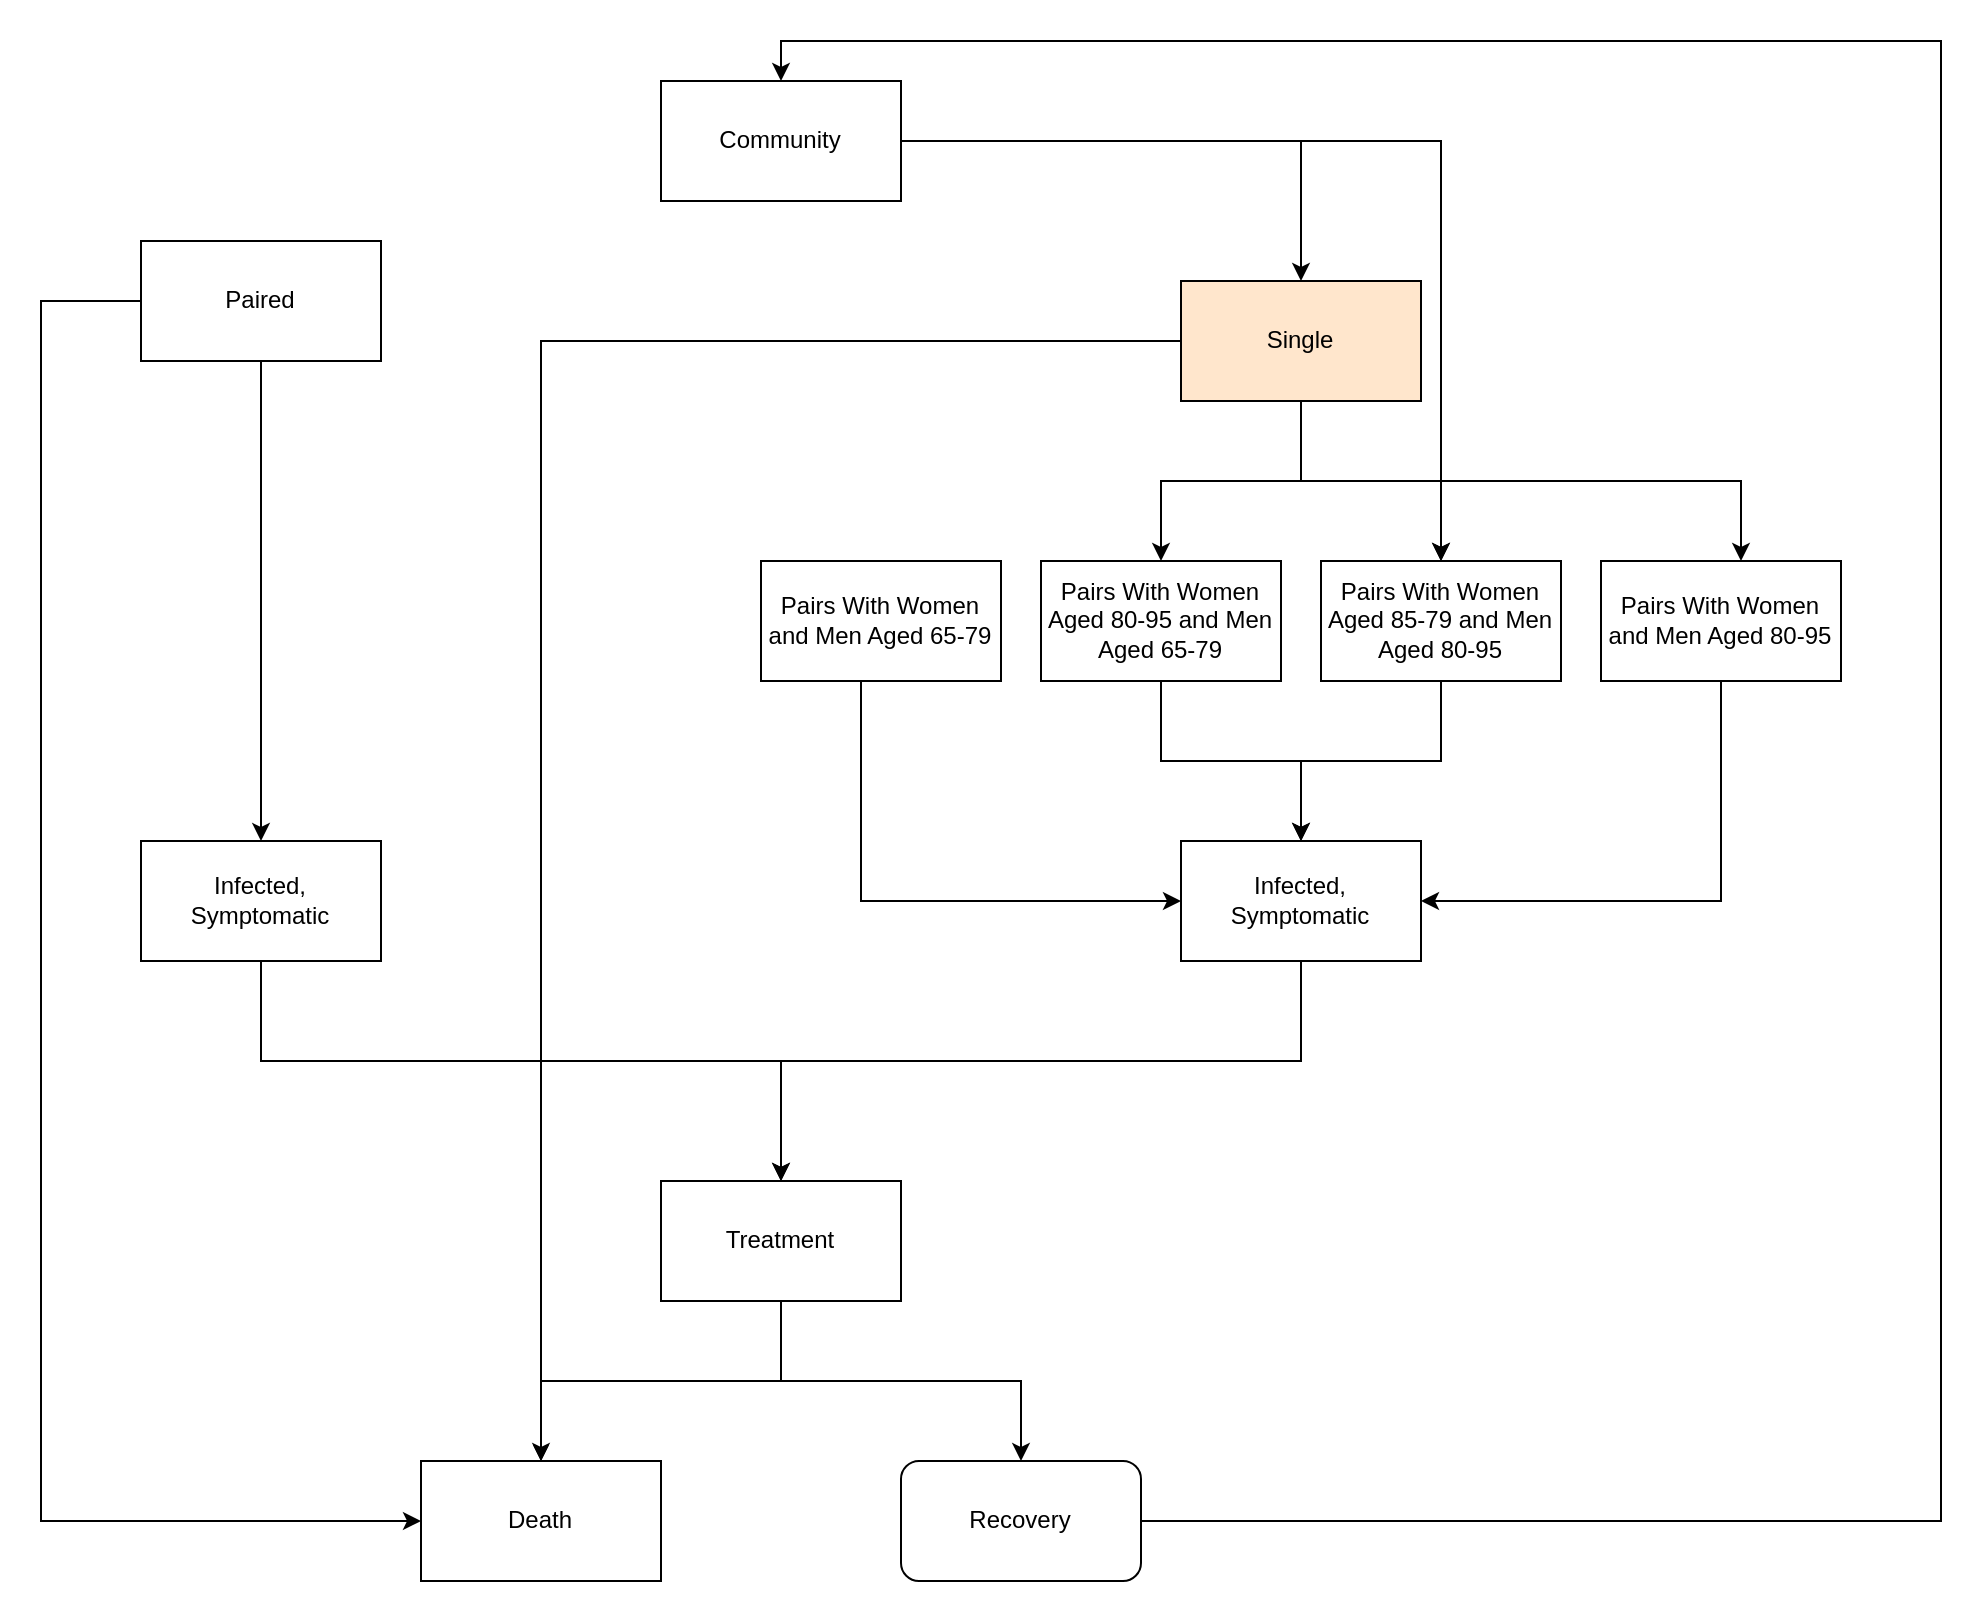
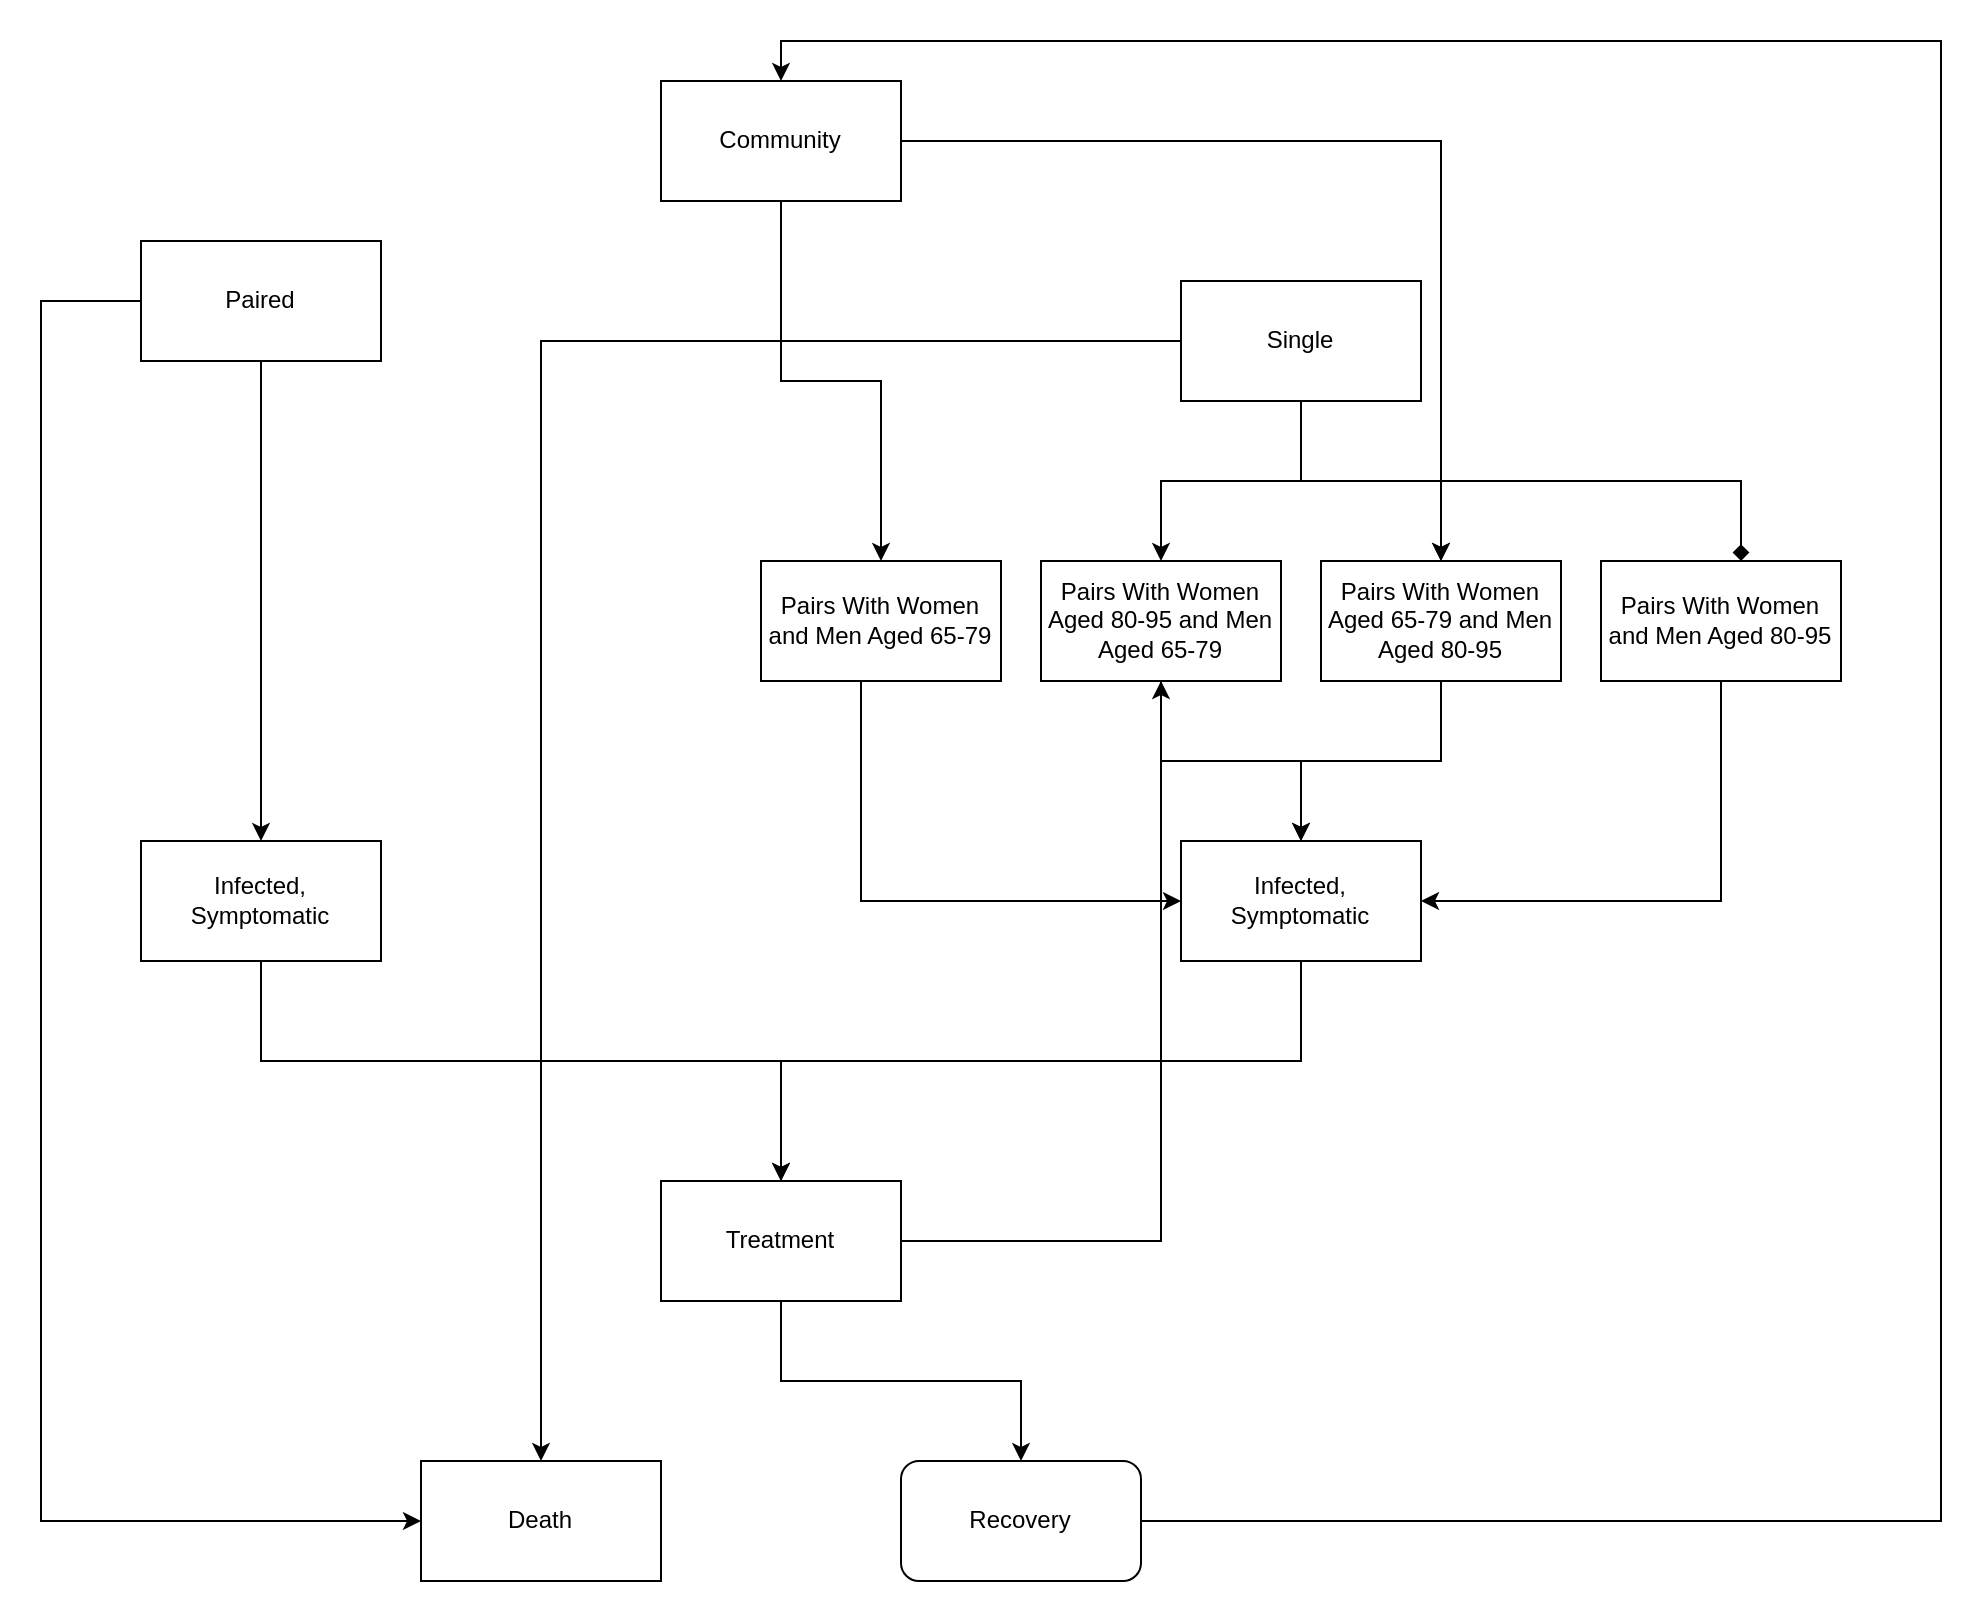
edge "Community" -> "Single": now "Community" -> "Pairs With Women and Men Aged 65-79"
edge "Single" -> "Death": arrowhead open -> classic
node "Single": fillcolor #ffe6cc -> #ffffff
edge "Single" -> "Pairs With Women and Men Aged 80-95": arrowhead classic -> diamond
node "Pairs With Women Aged 85-79 and Men Aged 80-95": label "Pairs With Women Aged 85-79 and Men Aged 80-95" -> "Pairs With Women Aged 65-79 and Men Aged 80-95"
edge "Treatment" -> "Death": now "Treatment" -> "Pairs With Women Aged 80-95 and Men Aged 65-79"
